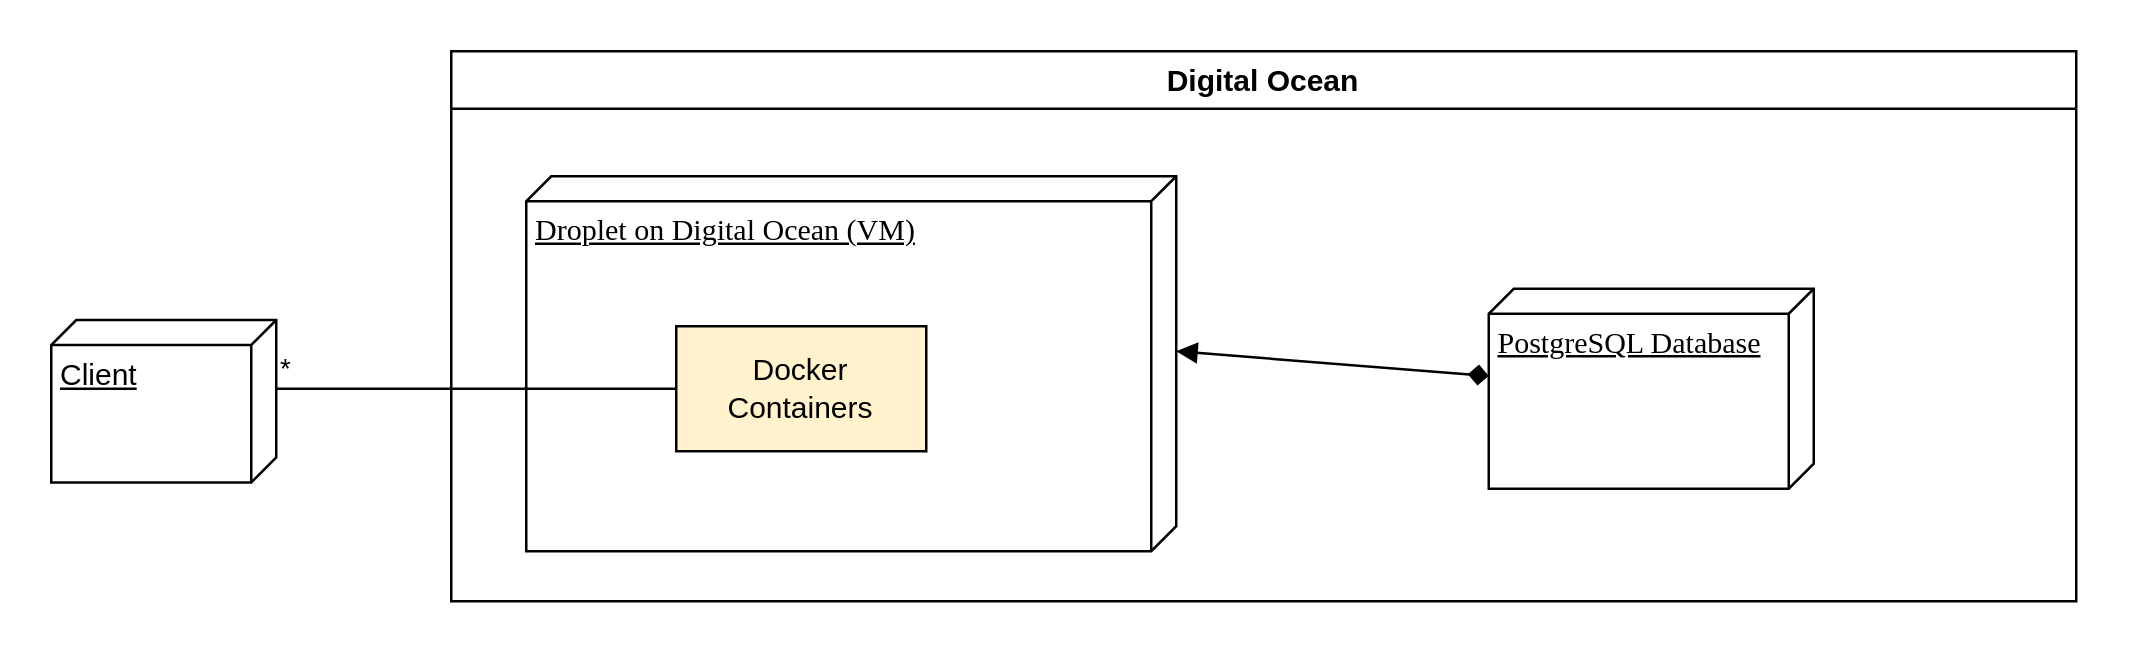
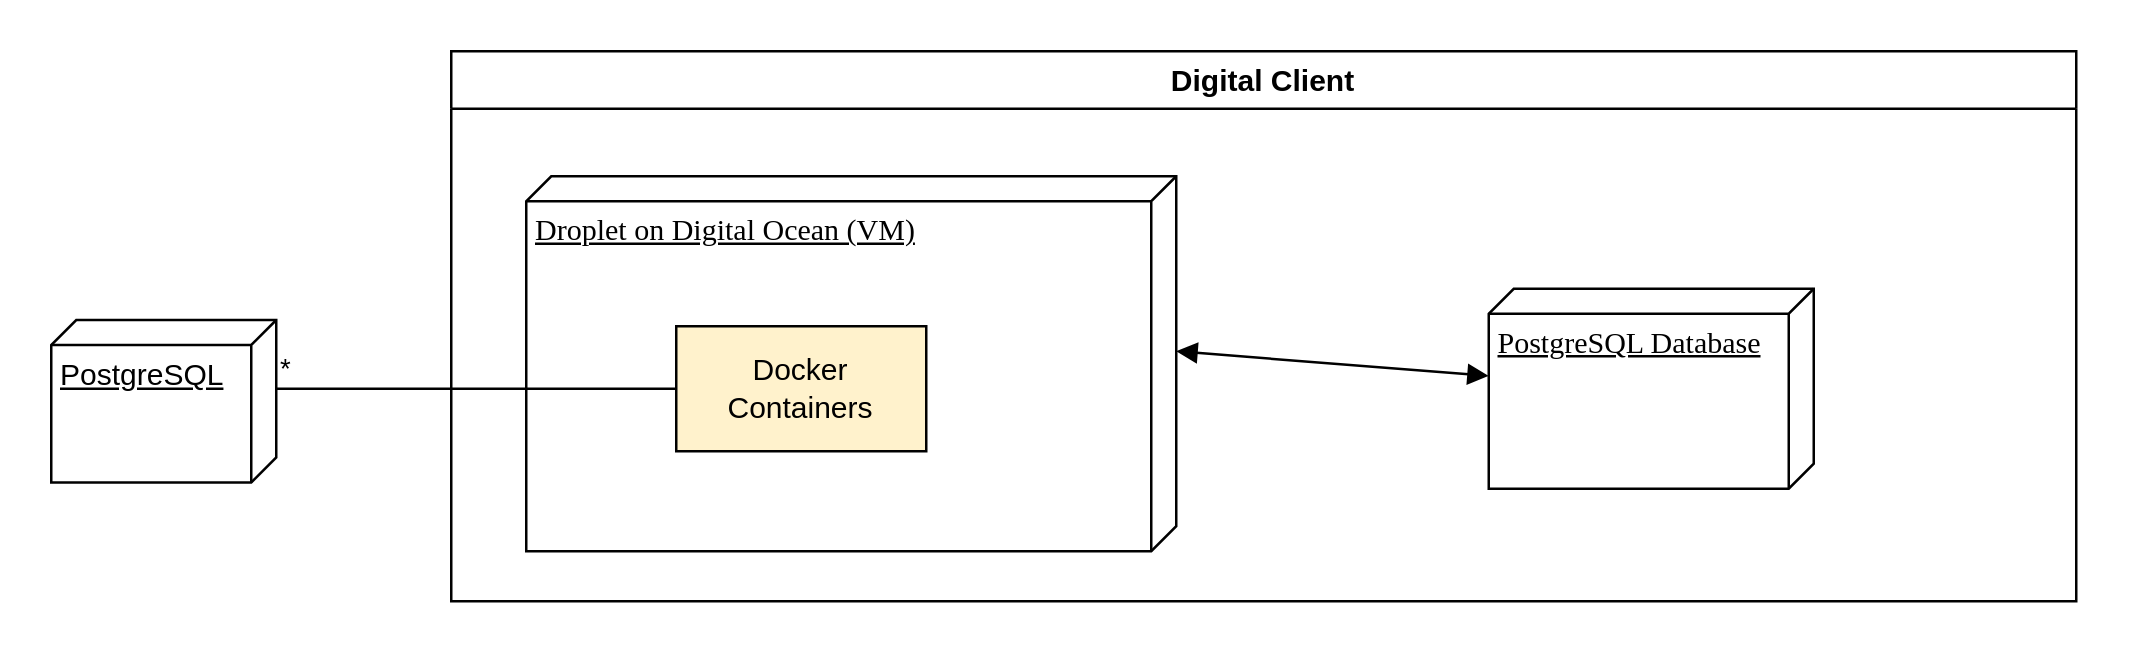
node "Digital Ocean": label "Digital Ocean" -> "Digital Client"
edge "Droplet on Digital Ocean (VM)" -- "PostgreSQL Database": arrowhead diamond -> block
node "Client": label "Client" -> "PostgreSQL"
